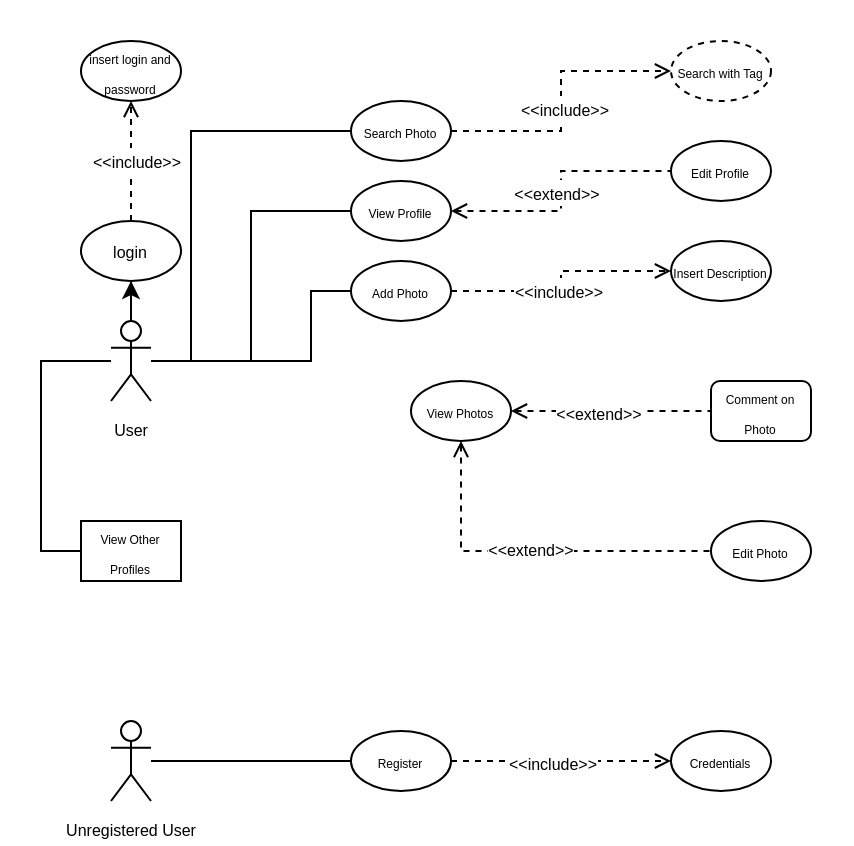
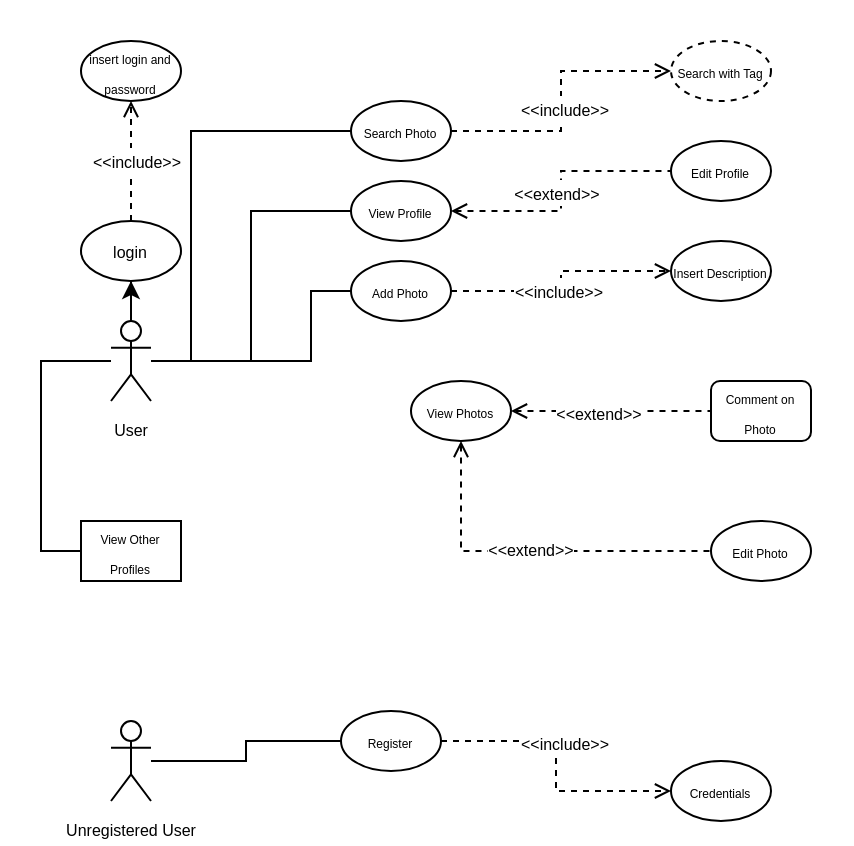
node "Register": moved (401, 761) -> (391, 741)
node "Credentials": moved (721, 761) -> (721, 791)
